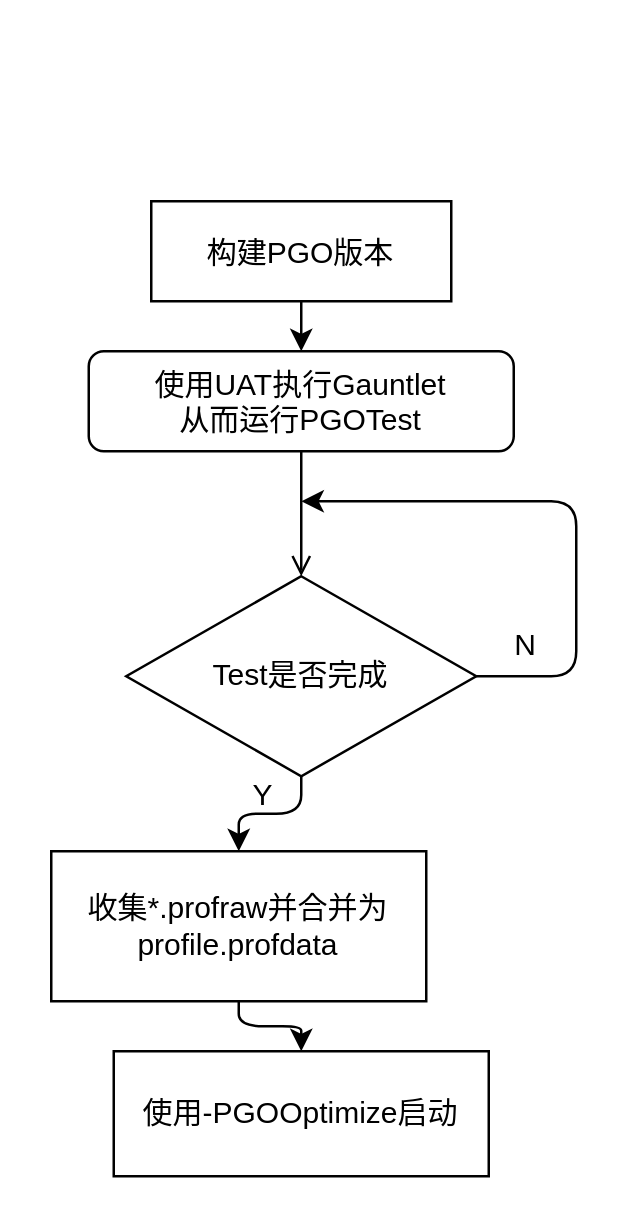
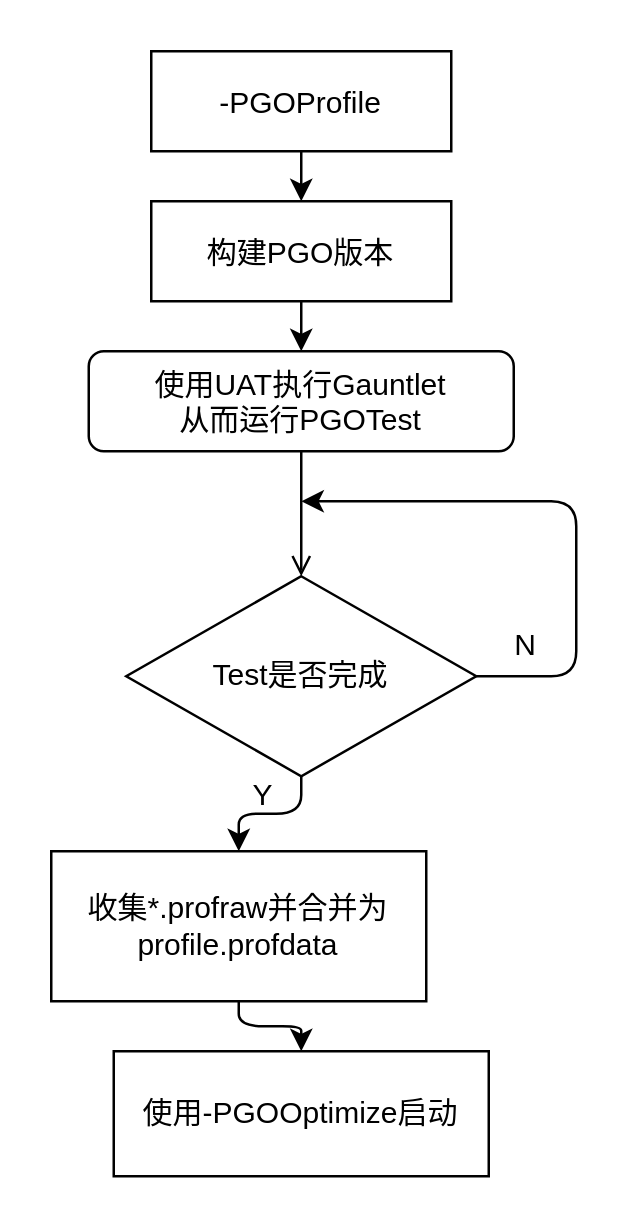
node "-PGOProfile": added
edge "-PGOProfile" -> "构建PGO版本": added
